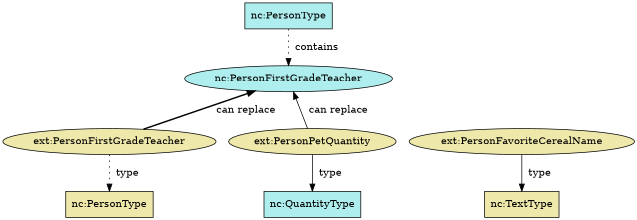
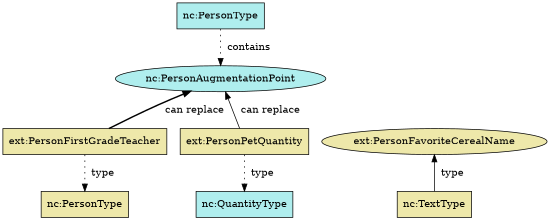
node "nc:PersonFirstGradeTeacher": label "nc:PersonFirstGradeTeacher" -> "nc:PersonAugmentationPoint"
node "ext:PersonFirstGradeTeacher": shape ellipse -> box
node "ext:PersonPetQuantity": shape ellipse -> box
edge "ext:PersonPetQuantity" -> "nc:QuantityType": style solid -> dotted
edge "ext:PersonFavoriteCerealName" -> "nc:TextType": reversed
